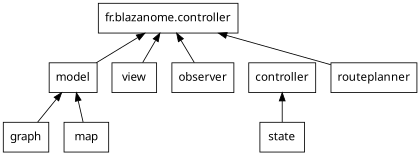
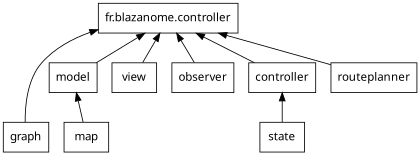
edge "controller" -> "fr.blazanome.controller": added
edge "graph" -> "model": now "graph" -> "fr.blazanome.controller"
